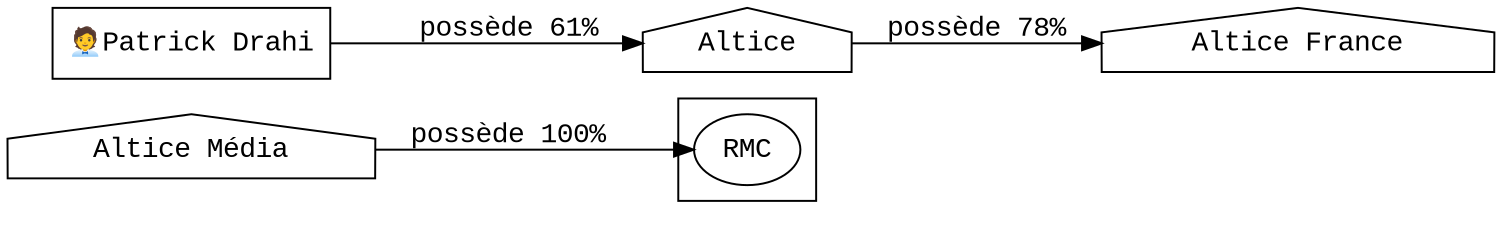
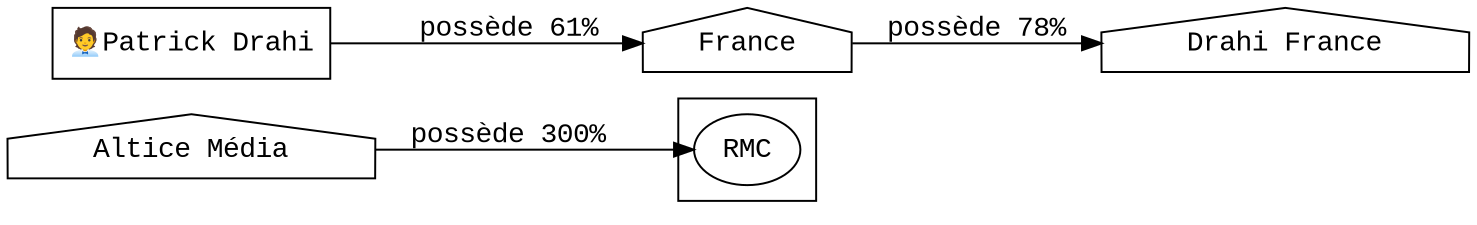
node "Altice": label "Altice" -> "France"
node "Altice France": label "Altice France" -> "Drahi France"
edge "Altice Média" -> "RMC": label "possède 100%" -> "possède 300%"
